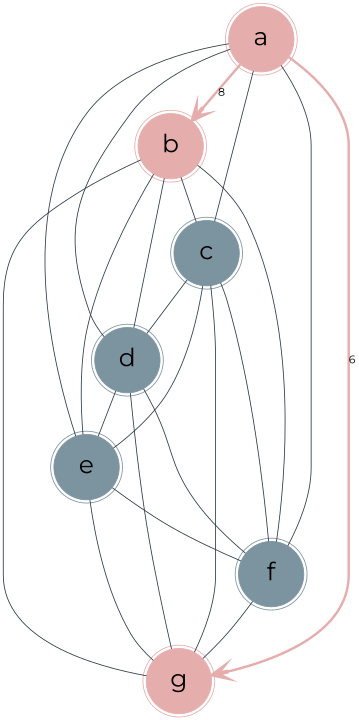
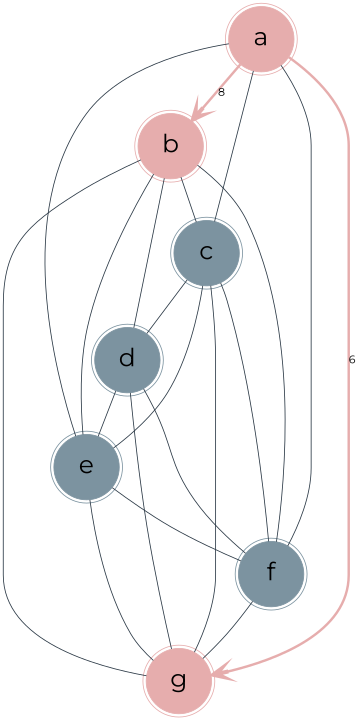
edge "a" -- "d": removed
